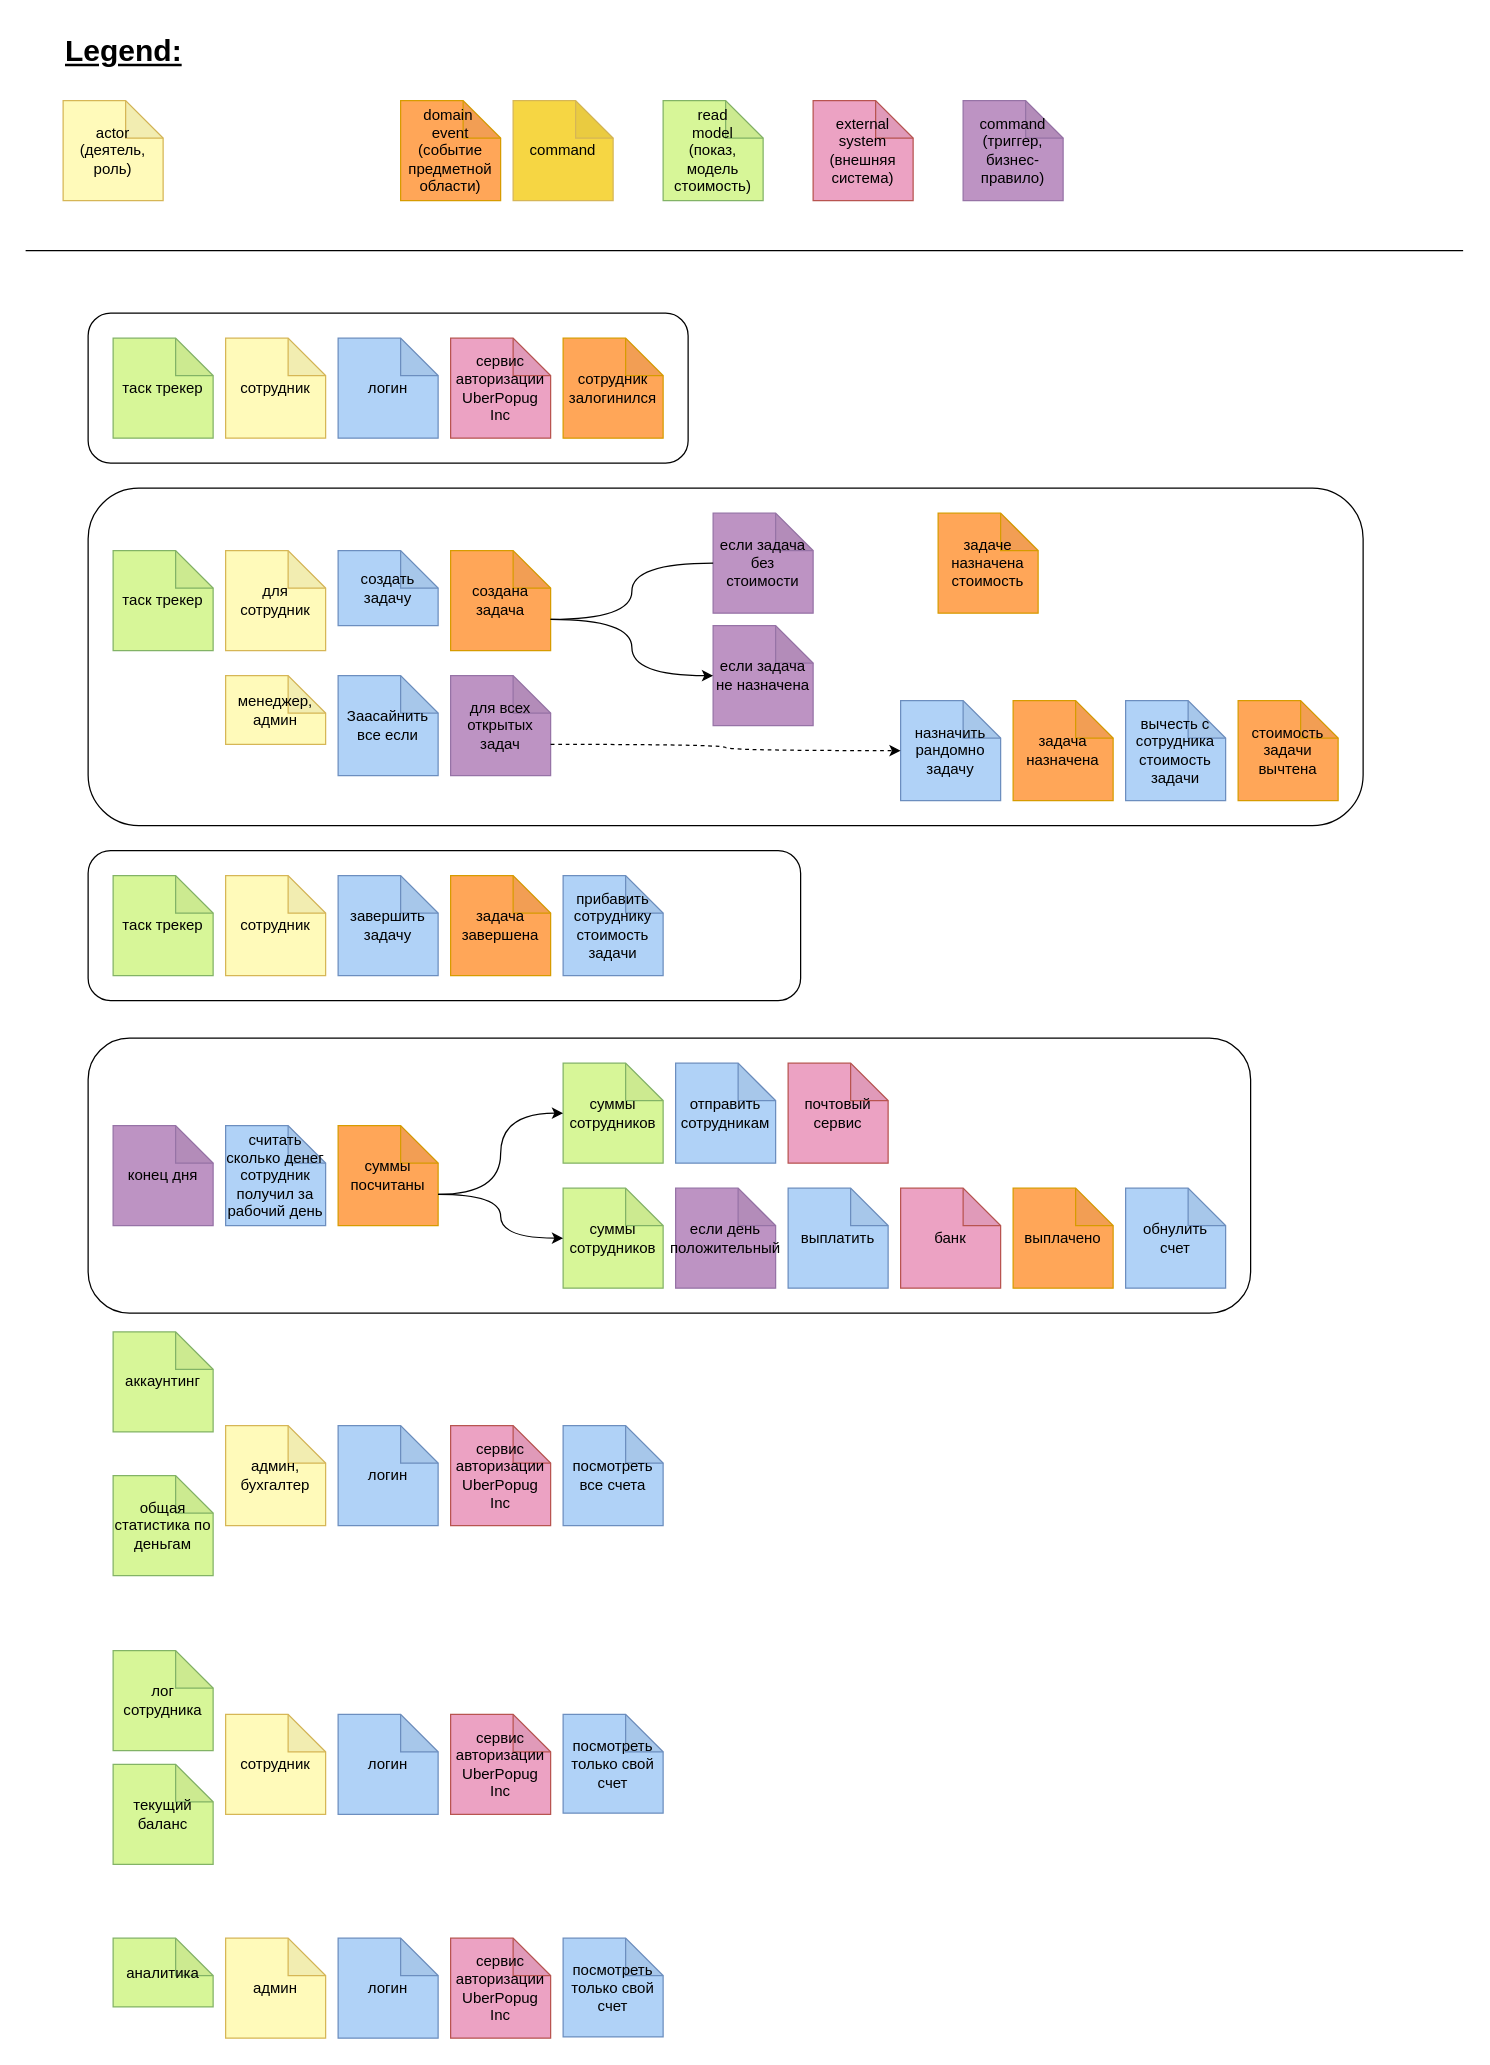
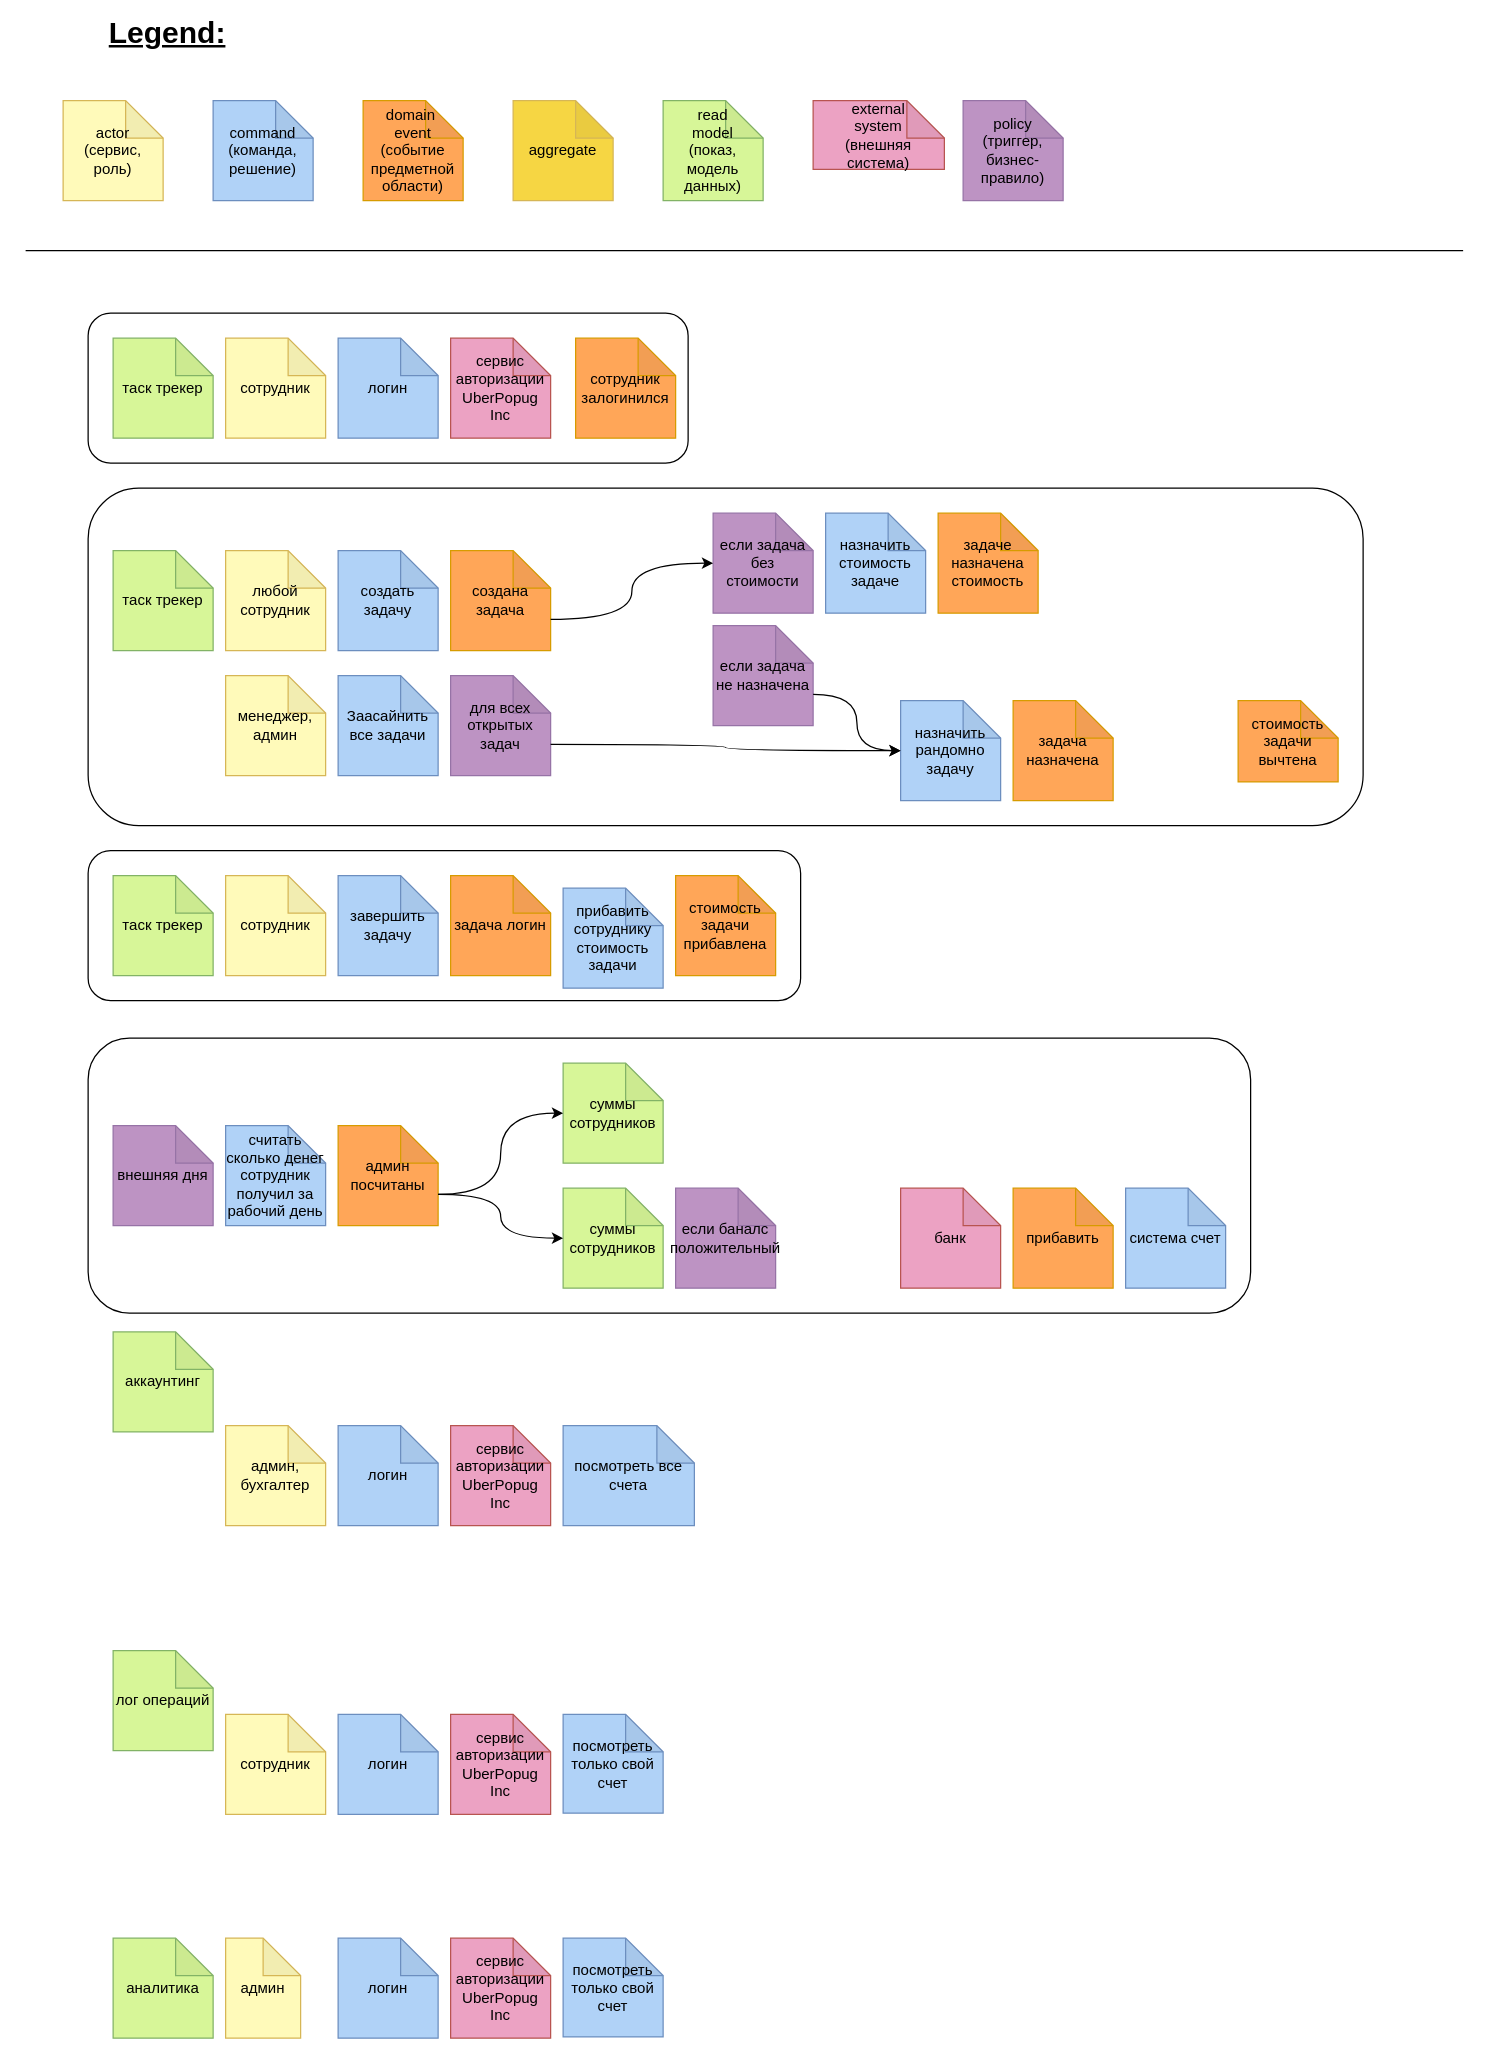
node "Legend:": moved (169, 51) -> (213, 32)
node "actor (деятель, роль)": label "actor (деятель, роль)" -> "actor (сервис, роль)"
node "command (команда, решение)": added
node "domain event (событие предметной области)": moved (451, 151) -> (413, 151)
node "command": label "command" -> "aggregate"
node "read model (показ, модель стоимость)": label "read model (показ, модель стоимость)" -> "read model (показ, модель данных)"
node "external system (внешняя система)": size 100x100 -> 131x69
node "command (триггер, бизнес-правило)": label "command (триггер, бизнес-правило)" -> "policy (триггер, бизнес-правило)"
node "сотрудник залогинился": moved (613, 388) -> (626, 388)
edge "если задача без стоимости" -- "создана задача": arrowhead none -> classic
node "назначить стоимость задаче": added
node "создать задачу": size 100x75 -> 100x100
node "для сотрудник": label "для сотрудник" -> "любой сотрудник"
edge "создана задача" -> "если задача не назначена": removed
edge "если задача не назначена" -> "назначить рандомно задачу": added
node "менеджер, админ": size 100x69 -> 100x100
node "Заасайнить все если": label "Заасайнить все если" -> "Заасайнить все задачи"
edge "для всех открытых задач" -> "назначить рандомно задачу": style dashed -> solid
node "вычесть с сотрудника стоимость задачи": removed
node "стоимость задачи вычтена": size 100x100 -> 100x81
node "задача завершена": label "задача завершена" -> "задача логин"
node "прибавить сотруднику стоимость задачи": moved (613, 926) -> (613, 938)
node "стоимость задачи прибавлена": added
node "отправить сотрудникам": removed
node "почтовый сервис": removed
node "конец дня": label "конец дня" -> "внешняя дня"
node "суммы посчитаны": label "суммы посчитаны" -> "админ посчитаны"
node "если день положительный": label "если день положительный" -> "если баналс положительный"
node "выплатить": removed
node "выплачено": label "выплачено" -> "прибавить"
node "обнулить счет": label "обнулить счет" -> "система счет"
node "посмотреть все счета": size 100x100 -> 131x100
node "общая статистика по деньгам": removed
node "лог сотрудника": label "лог сотрудника" -> "лог операций"
node "текущий баланс": removed
node "аналитика": size 100x69 -> 100x100
node "админ": size 100x100 -> 75x100
